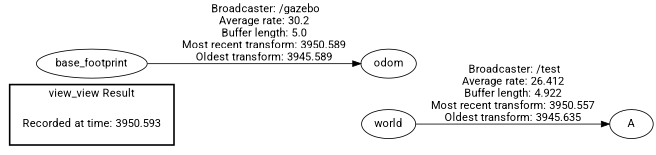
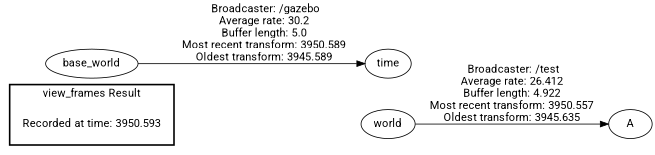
node "base_footprint": label "base_footprint" -> "base_world"
node "odom": label "odom" -> "time"
cluster "view_view Result": label "view_view Result" -> "view_frames Result"
